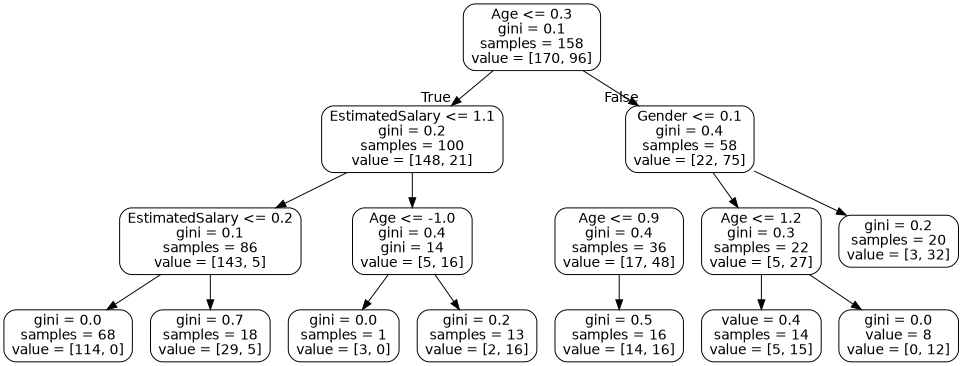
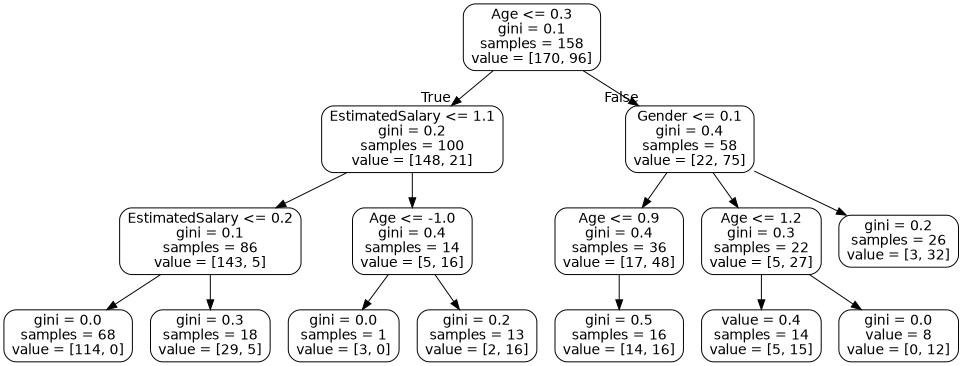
edge "Gender <= 0.1 gini = 0.4 samples = 58 value = [22, 75]" -> "Age <= 0.9 gini = 0.4 samples = 36 value = [17, 48]": added
node "Age <= -1.0 gini = 0.4 gini = 14 value = [5, 16]": label "Age <= -1.0 gini = 0.4 gini = 14 value = [5, 16]" -> "Age <= -1.0 gini = 0.4 samples = 14 value = [5, 16]"
node "gini = 0.2 samples = 20 value = [3, 32]": label "gini = 0.2 samples = 20 value = [3, 32]" -> "gini = 0.2 samples = 26 value = [3, 32]"
node "gini = 0.7 samples = 18 value = [29, 5]": label "gini = 0.7 samples = 18 value = [29, 5]" -> "gini = 0.3 samples = 18 value = [29, 5]"
